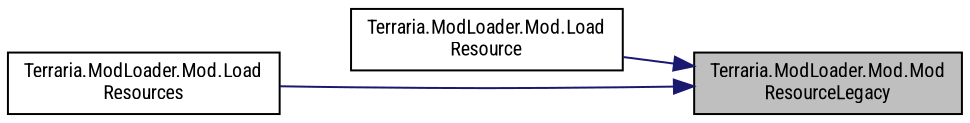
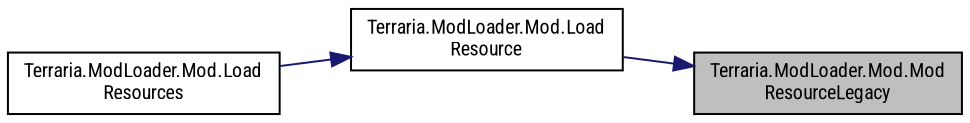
edge "Terraria.ModLoader.Mod.Load Resources" -> "Terraria.ModLoader.Mod.Mod ResourceLegacy": now "Terraria.ModLoader.Mod.Load Resources" -> "Terraria.ModLoader.Mod.Load Resource"
